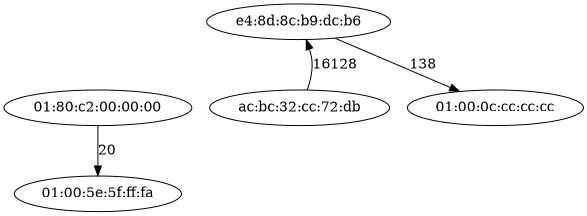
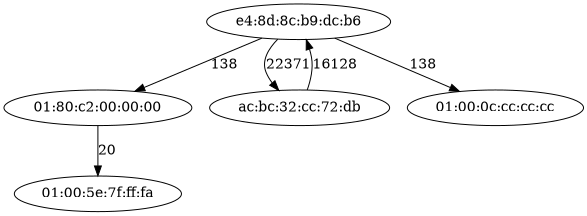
edge "e4:8d:8c:b9:dc:b6" -> "ac:bc:32:cc:72:db": added, label "22371"
edge "e4:8d:8c:b9:dc:b6" -> "01:80:c2:00:00:00": added, label "138"
node "01:00:5e:5f:ff:fa": label "01:00:5e:5f:ff:fa" -> "01:00:5e:7f:ff:fa"
